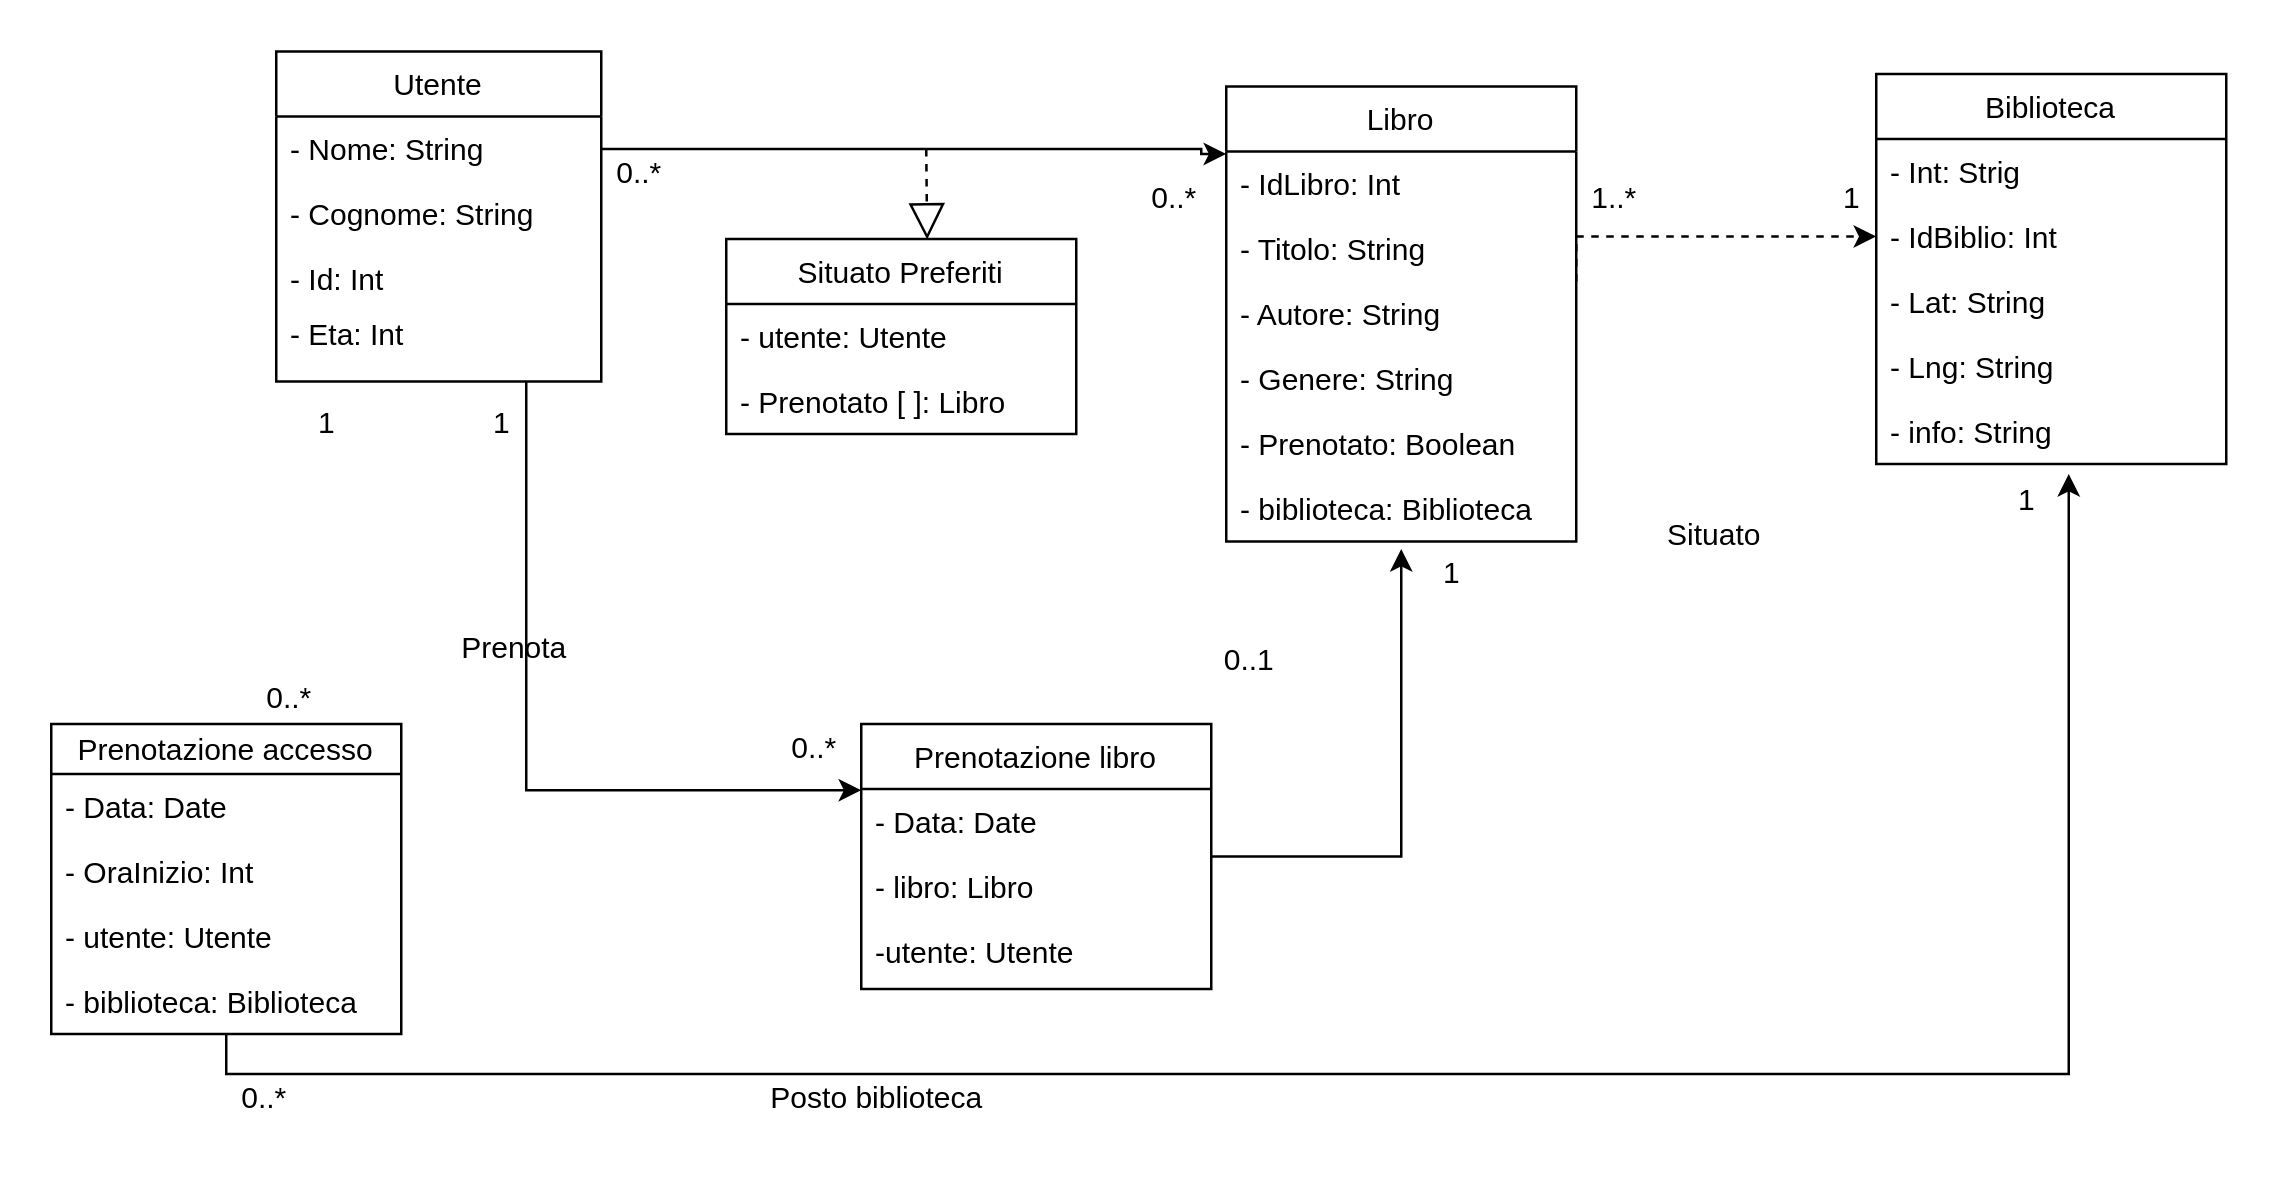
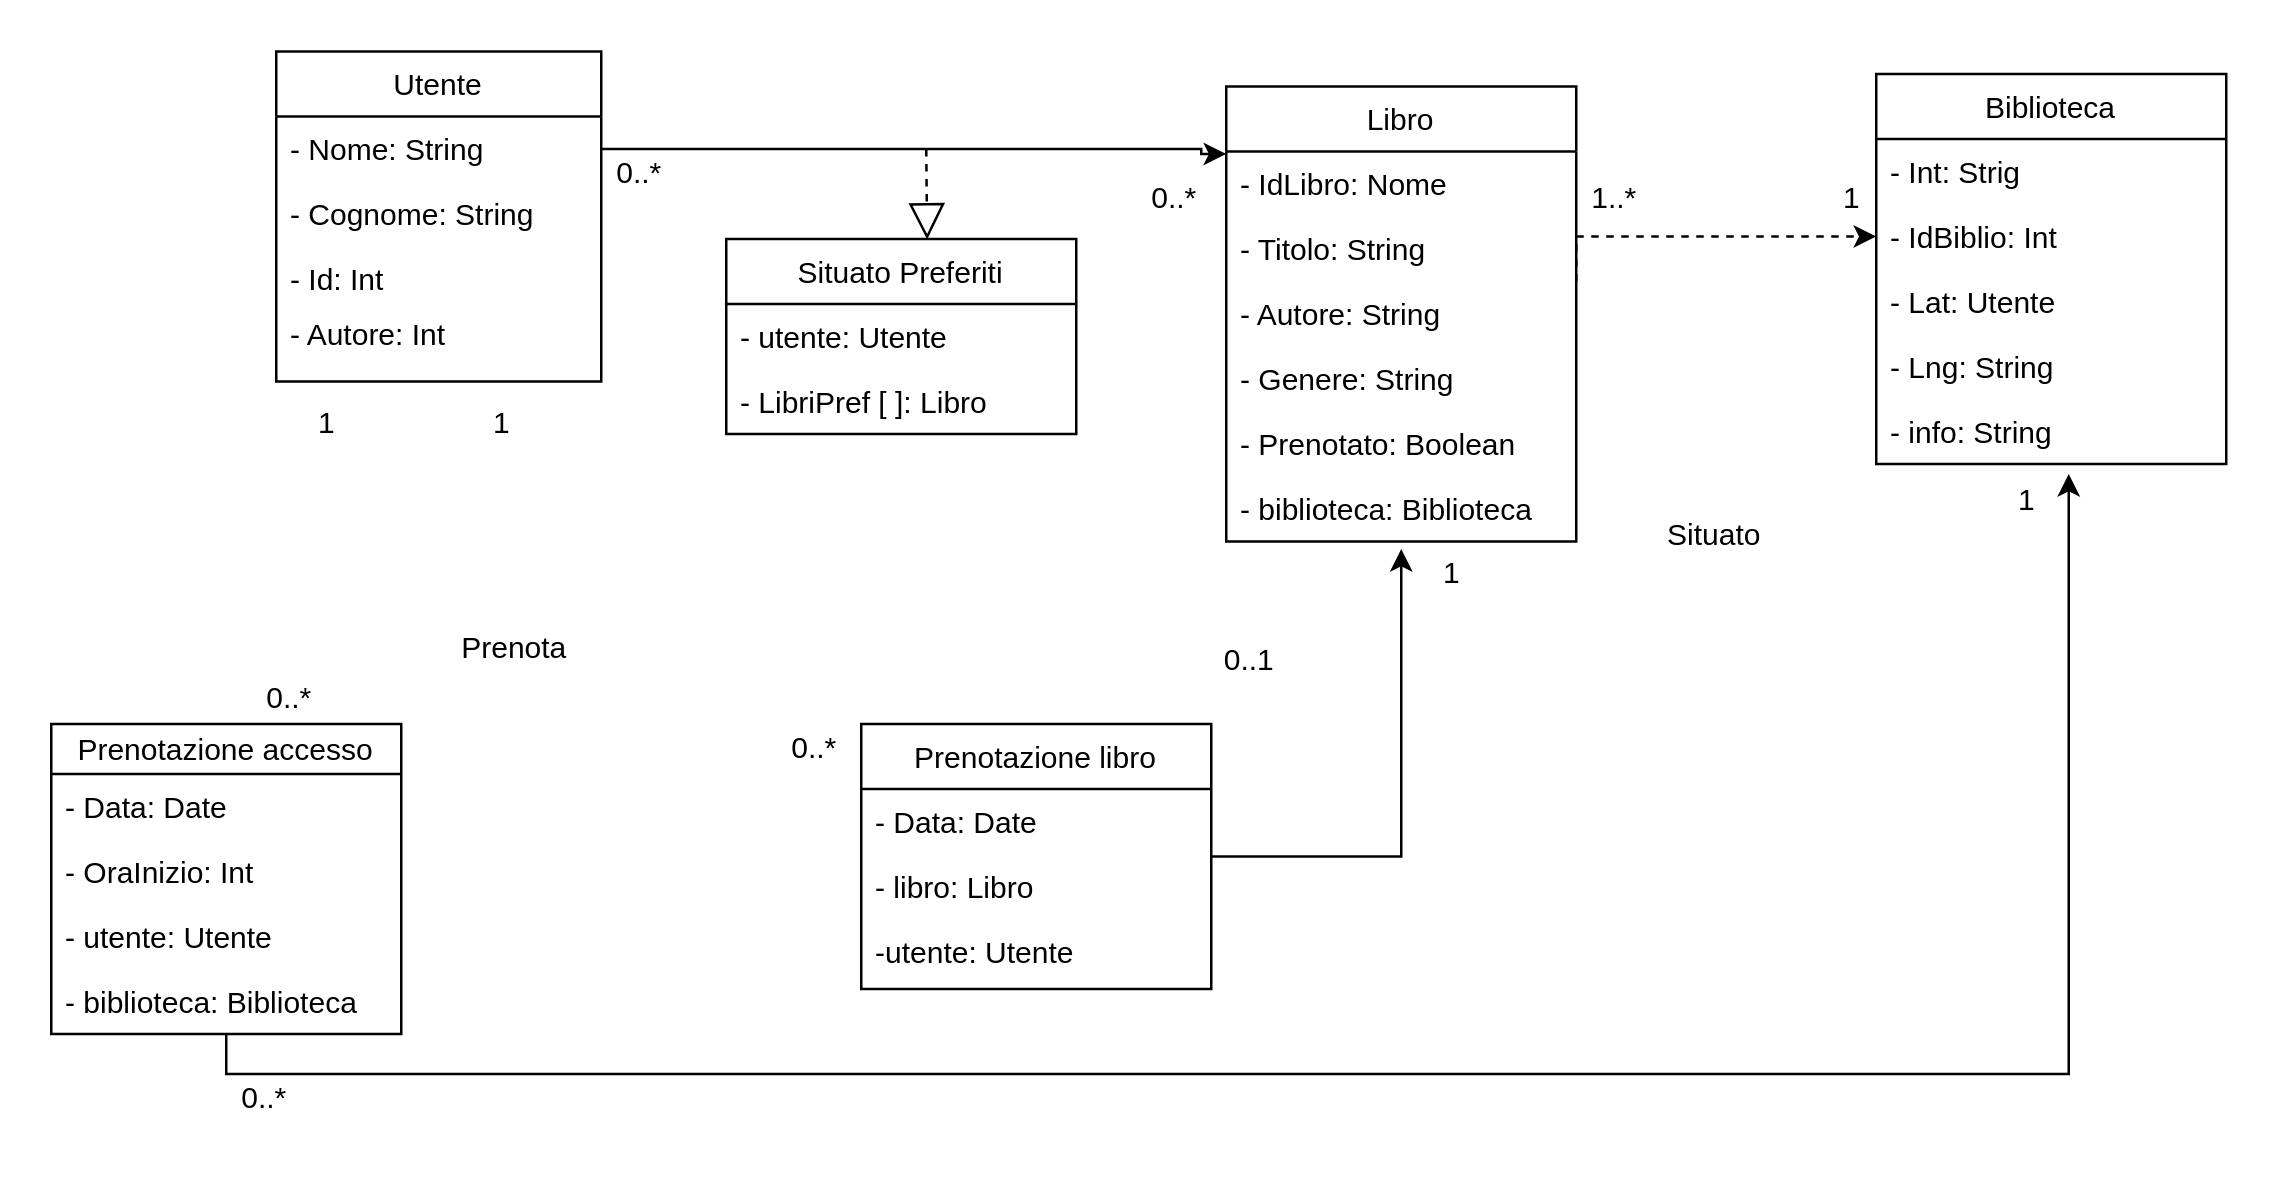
node "- IdLibro: Int": label "- IdLibro: Int" -> "- IdLibro: Nome"
node "- Lat: String": label "- Lat: String" -> "- Lat: Utente"
node "- Eta: Int": label "- Eta: Int" -> "- Autore: Int"
node "- Prenotato [ ]: Libro": label "- Prenotato [ ]: Libro" -> "- LibriPref [ ]: Libro"
edge "Utente" -> "Prenotazione libro": removed
node "Posto biblioteca": removed
